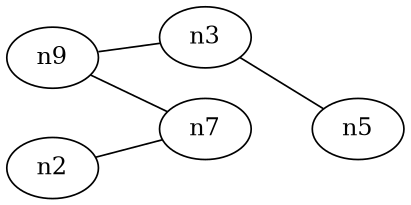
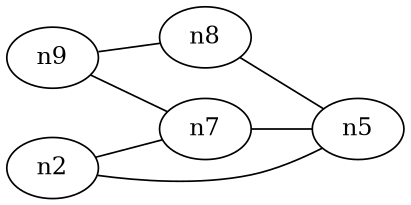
node "n3": label "n3" -> "n8"
edge "n7" -- "n5": added
edge "n5" -- "n2": added
